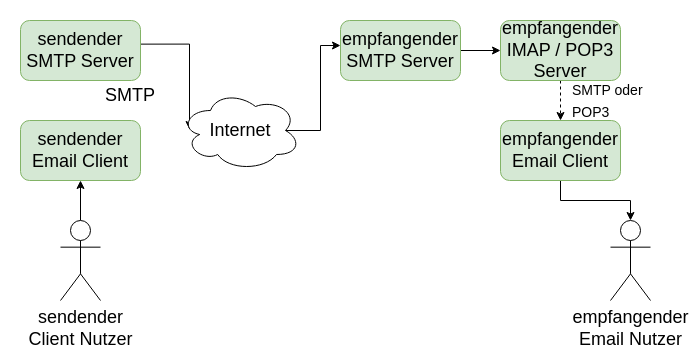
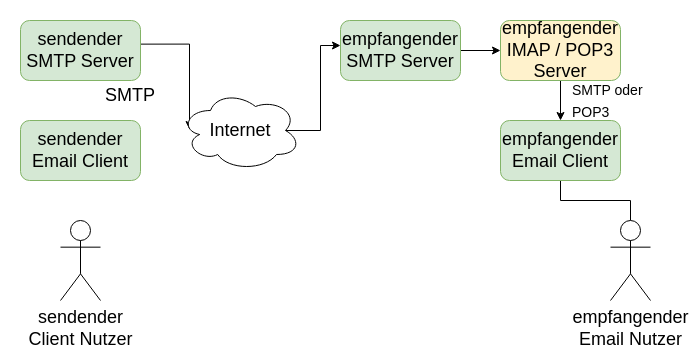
node "empfangender IMAP / POP3 Server": fillcolor #d5e8d4 -> #fff2cc
edge "empfangender IMAP / POP3 Server" -> "empfangender Email Client": style dashed -> solid
edge "sendender Client Nutzer" -> "sendender Email Client": removed
edge "empfangender Email Client" -> "empfangender Email Nutzer": arrowhead classic -> none
